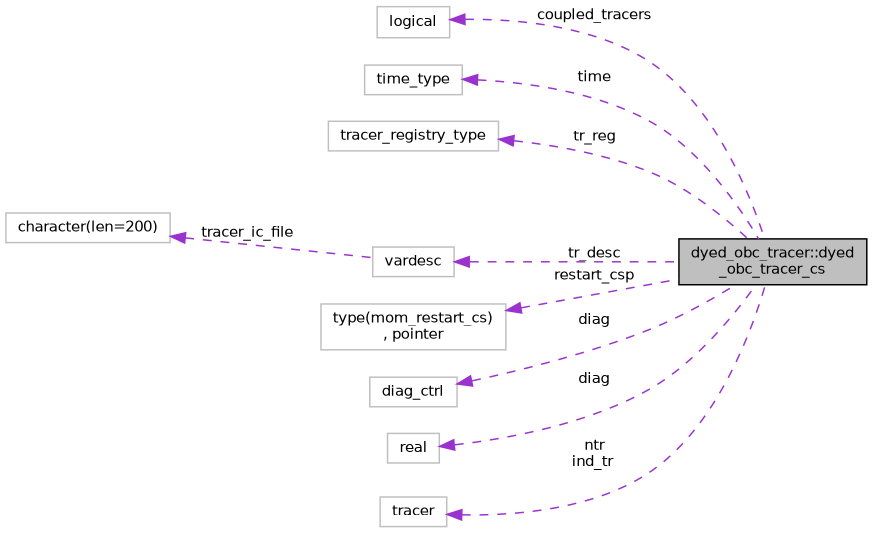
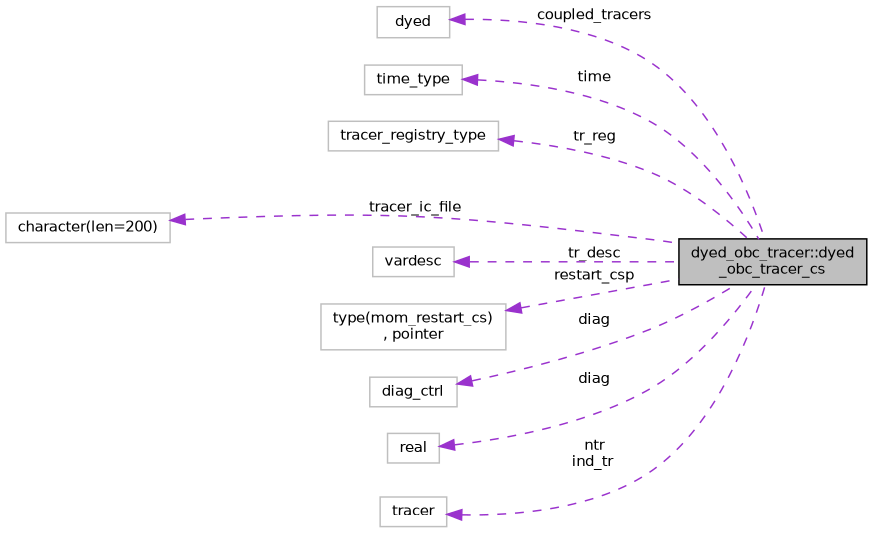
node "logical": label "logical" -> "dyed"
edge "vardesc" -> "character(len=200)": now "dyed_obc_tracer::dyed _obc_tracer_cs" -> "character(len=200)"
